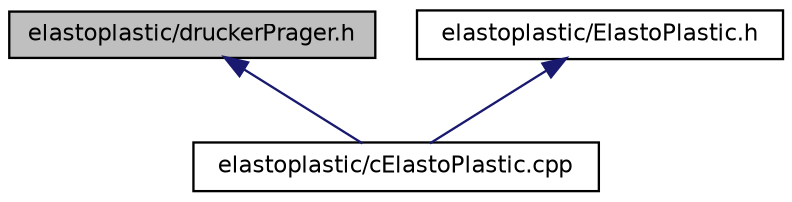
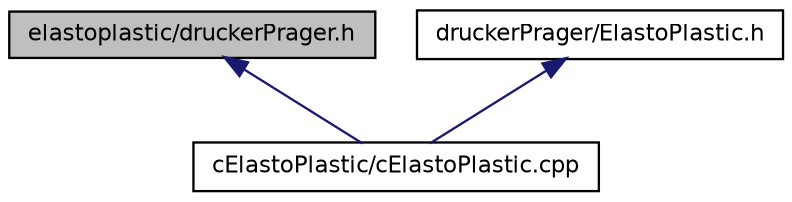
node "elastoplastic/ElastoPlastic.h": label "elastoplastic/ElastoPlastic.h" -> "druckerPrager/ElastoPlastic.h"
node "elastoplastic/cElastoPlastic.cpp": label "elastoplastic/cElastoPlastic.cpp" -> "cElastoPlastic/cElastoPlastic.cpp"
